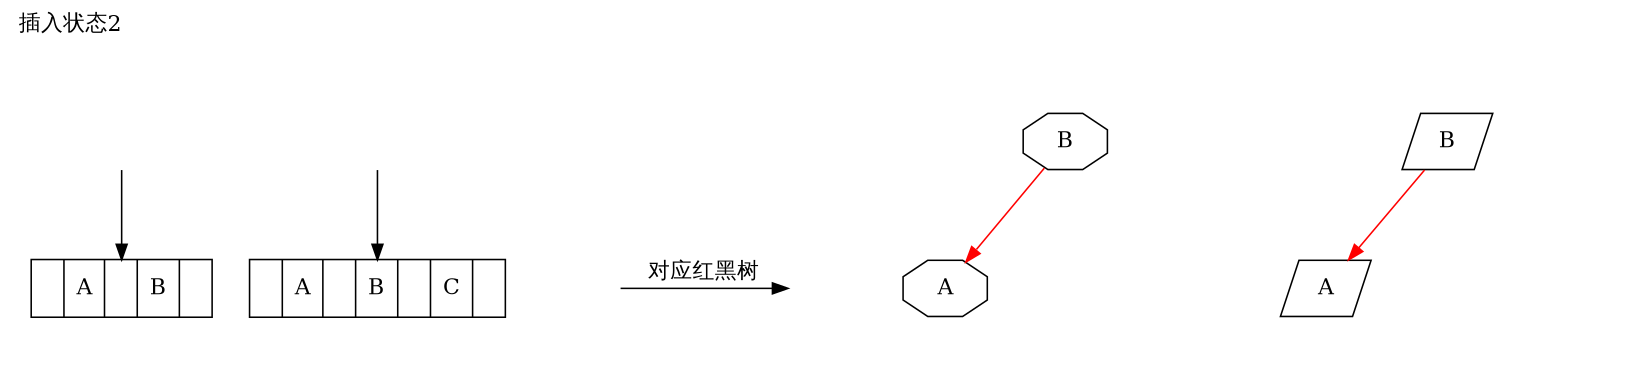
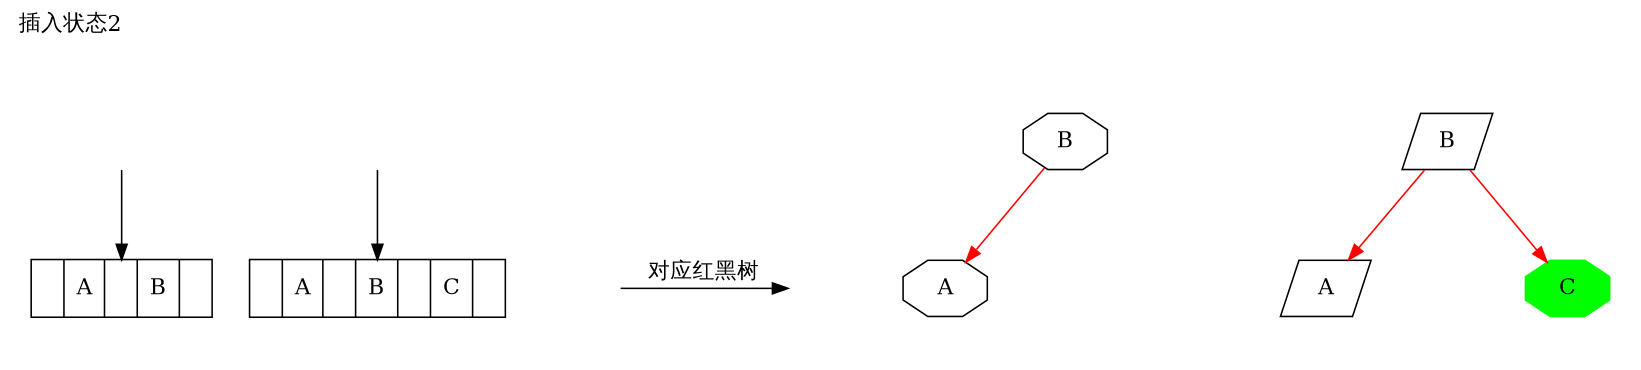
node "C": added
